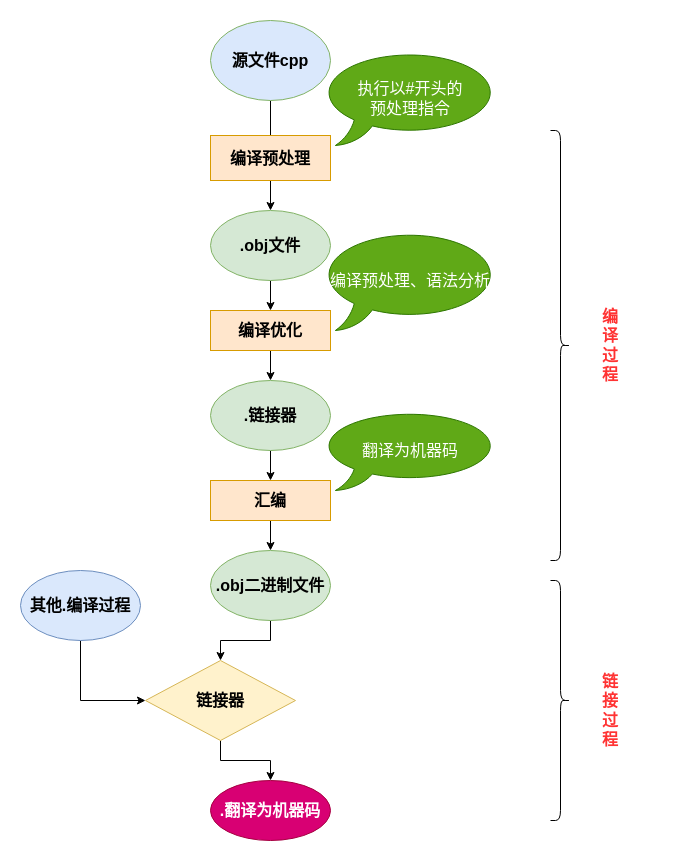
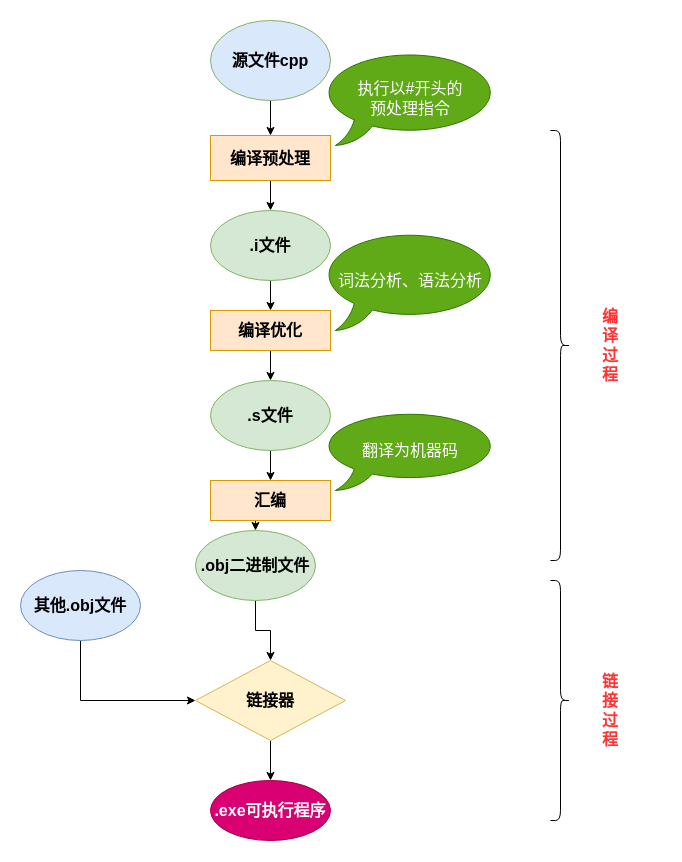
edge "源文件cpp" -- "编译预处理": arrowhead none -> classic
node ".obj文件": label ".obj文件" -> ".i文件"
node "编译预处理、语法分析": label "编译预处理、语法分析" -> "词法分析、语法分析"
node ".链接器": label ".链接器" -> ".s文件"
node ".obj二进制文件": moved (271, 586) -> (256, 566)
node "其他.编译过程": label "其他.编译过程" -> "其他.obj文件"
node "链接器": moved (221, 701) -> (271, 701)
node ".翻译为机器码": label ".翻译为机器码" -> ".exe可执行程序"
